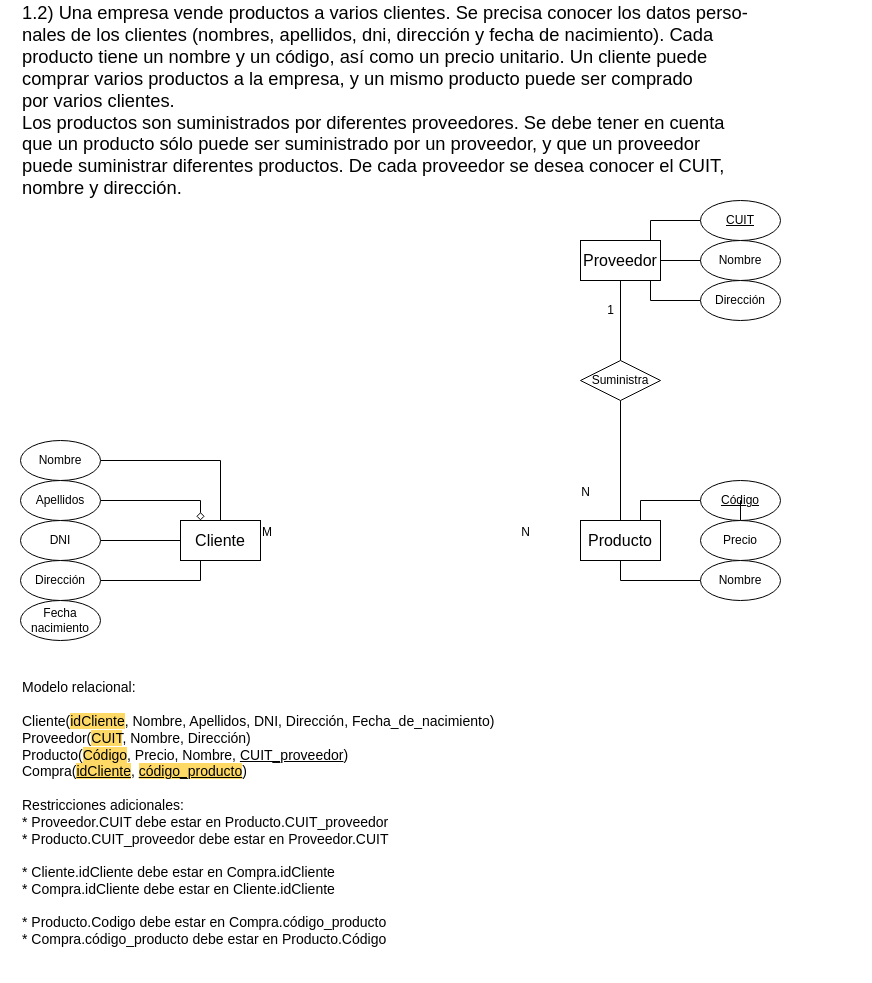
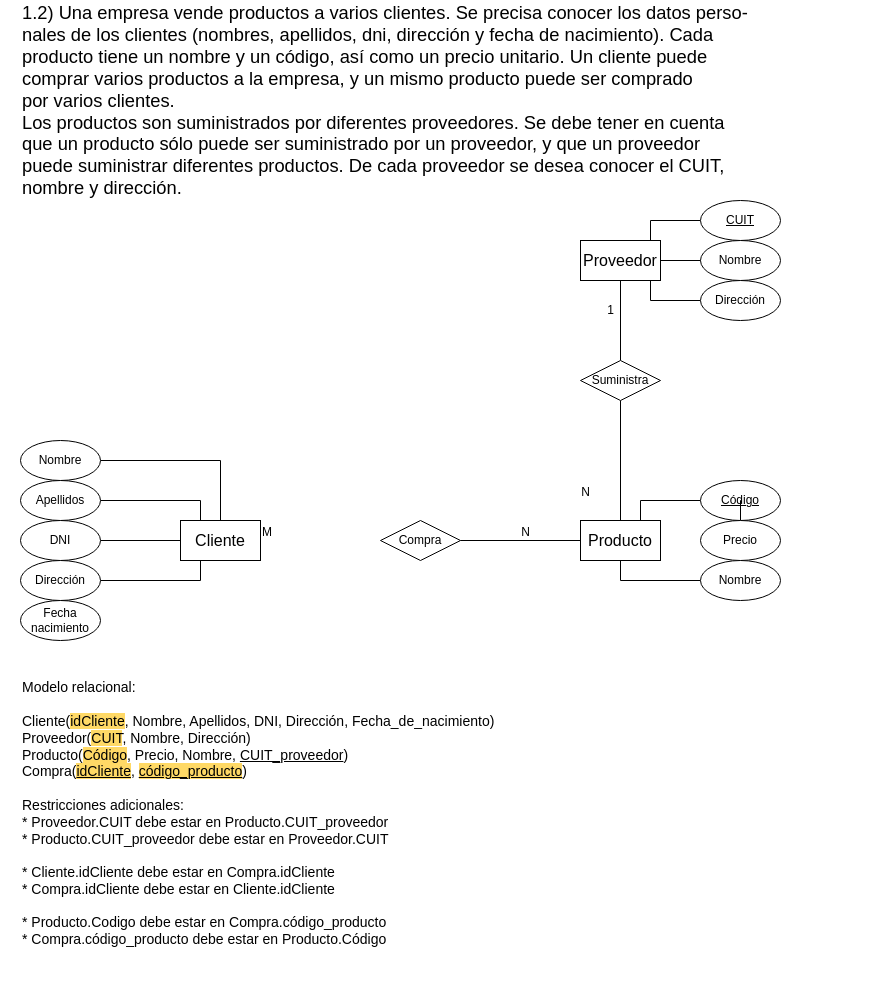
edge "Apellidos" -> "Cliente": arrowhead diamond -> none
node "Compra": added
edge "Compra" -- "Producto": added
